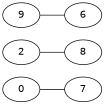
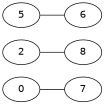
node "9": label "9" -> "5"
